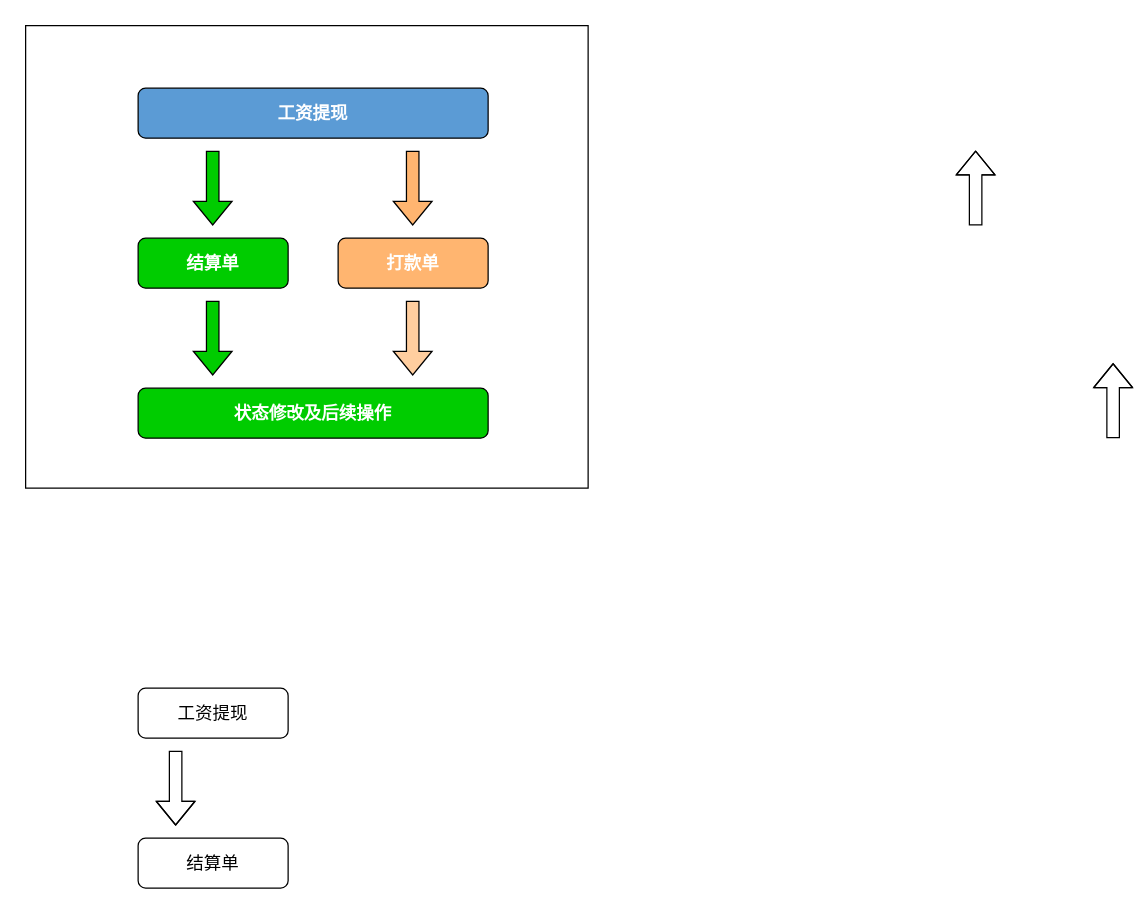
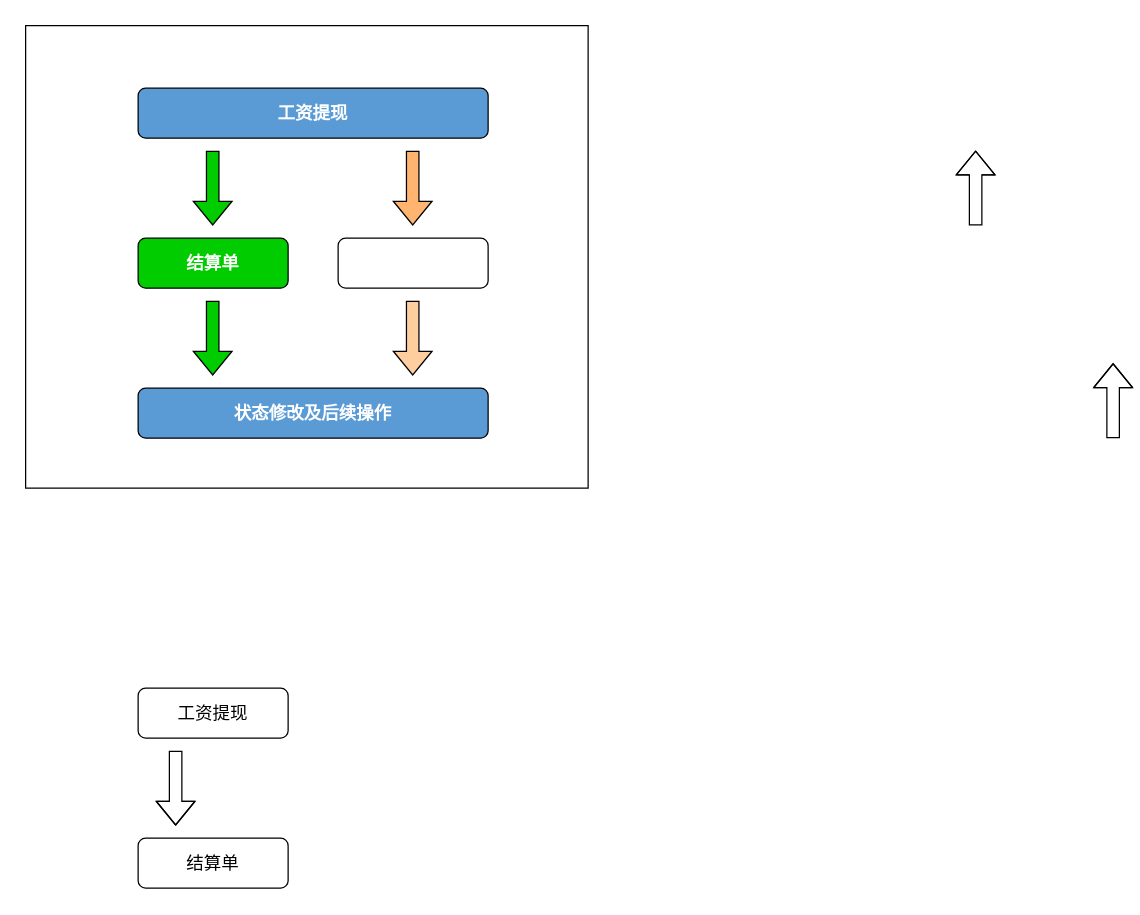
node "打款单": fillcolor #ffb570 -> #ffffff
node "状态修改及后续操作": fillcolor #00cc00 -> #5b9bd5
